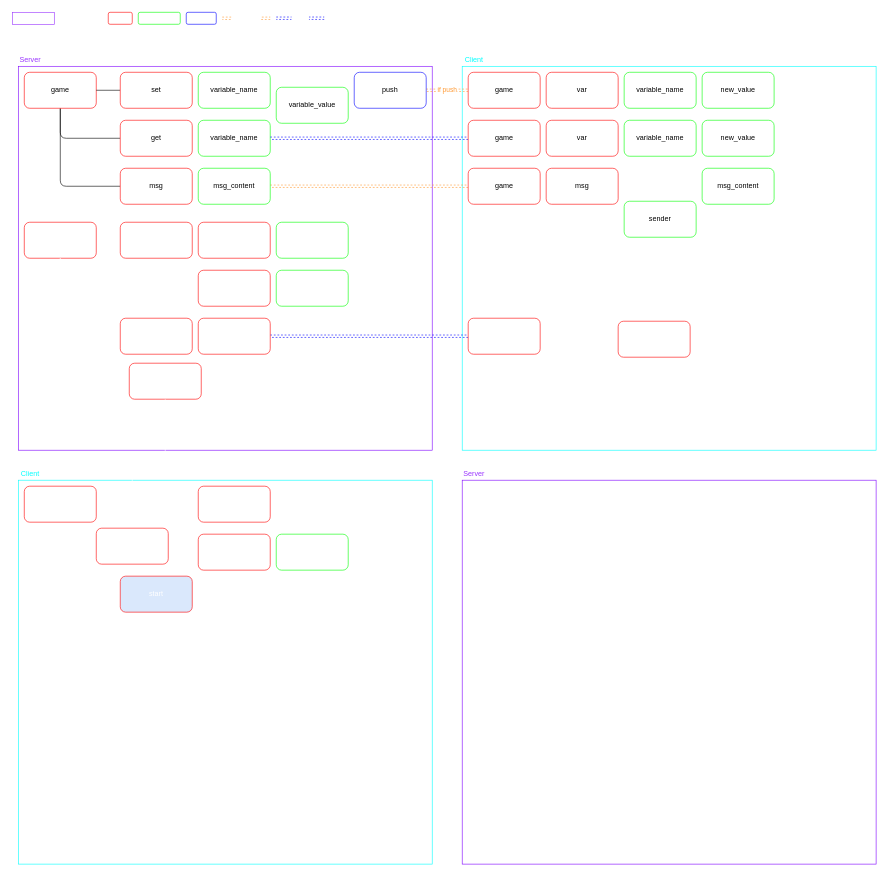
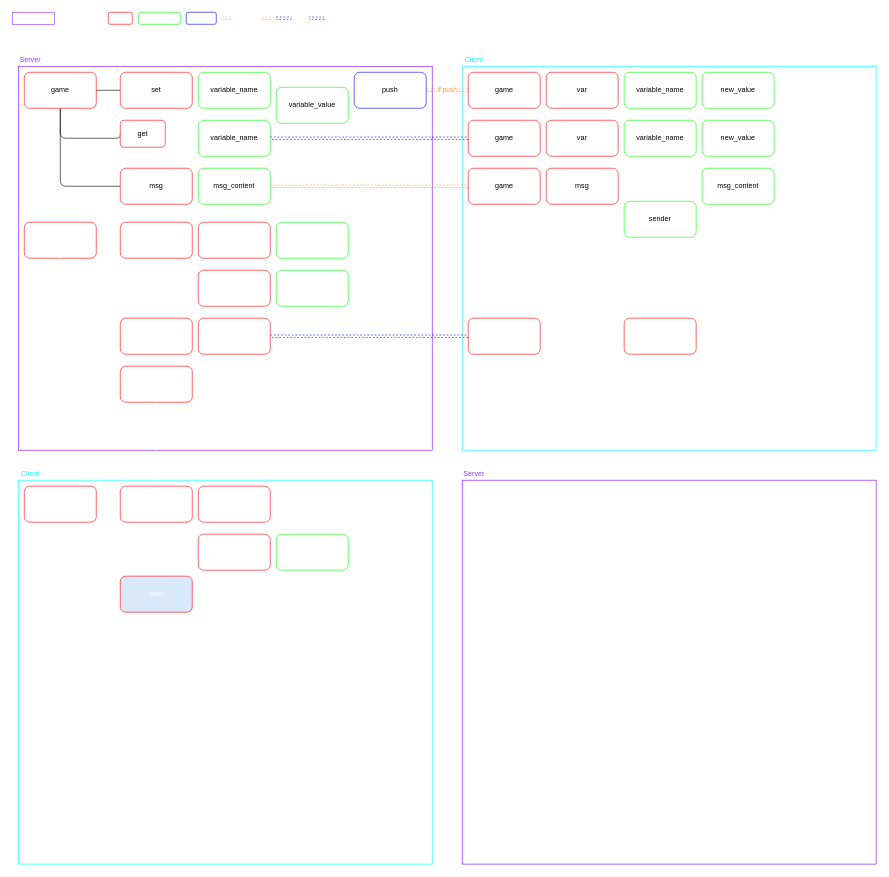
node "get": size 72x36 -> 45x27
node "waitlist": moved (654, 339) -> (660, 336)
node "exit": moved (165, 381) -> (156, 384)
node "end": moved (132, 546) -> (156, 504)
